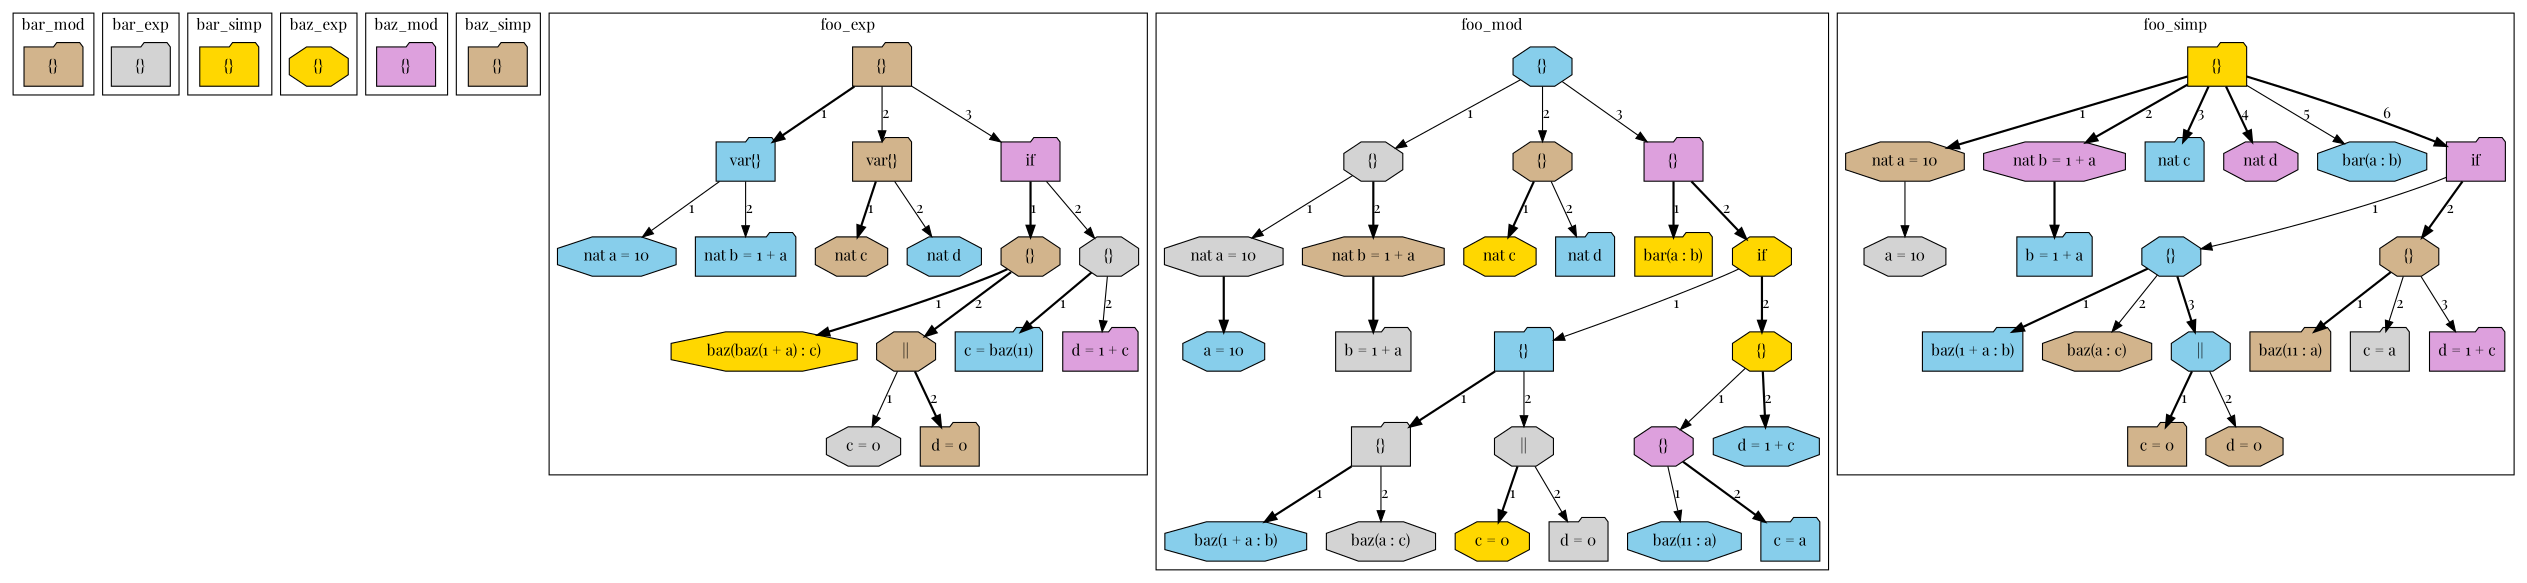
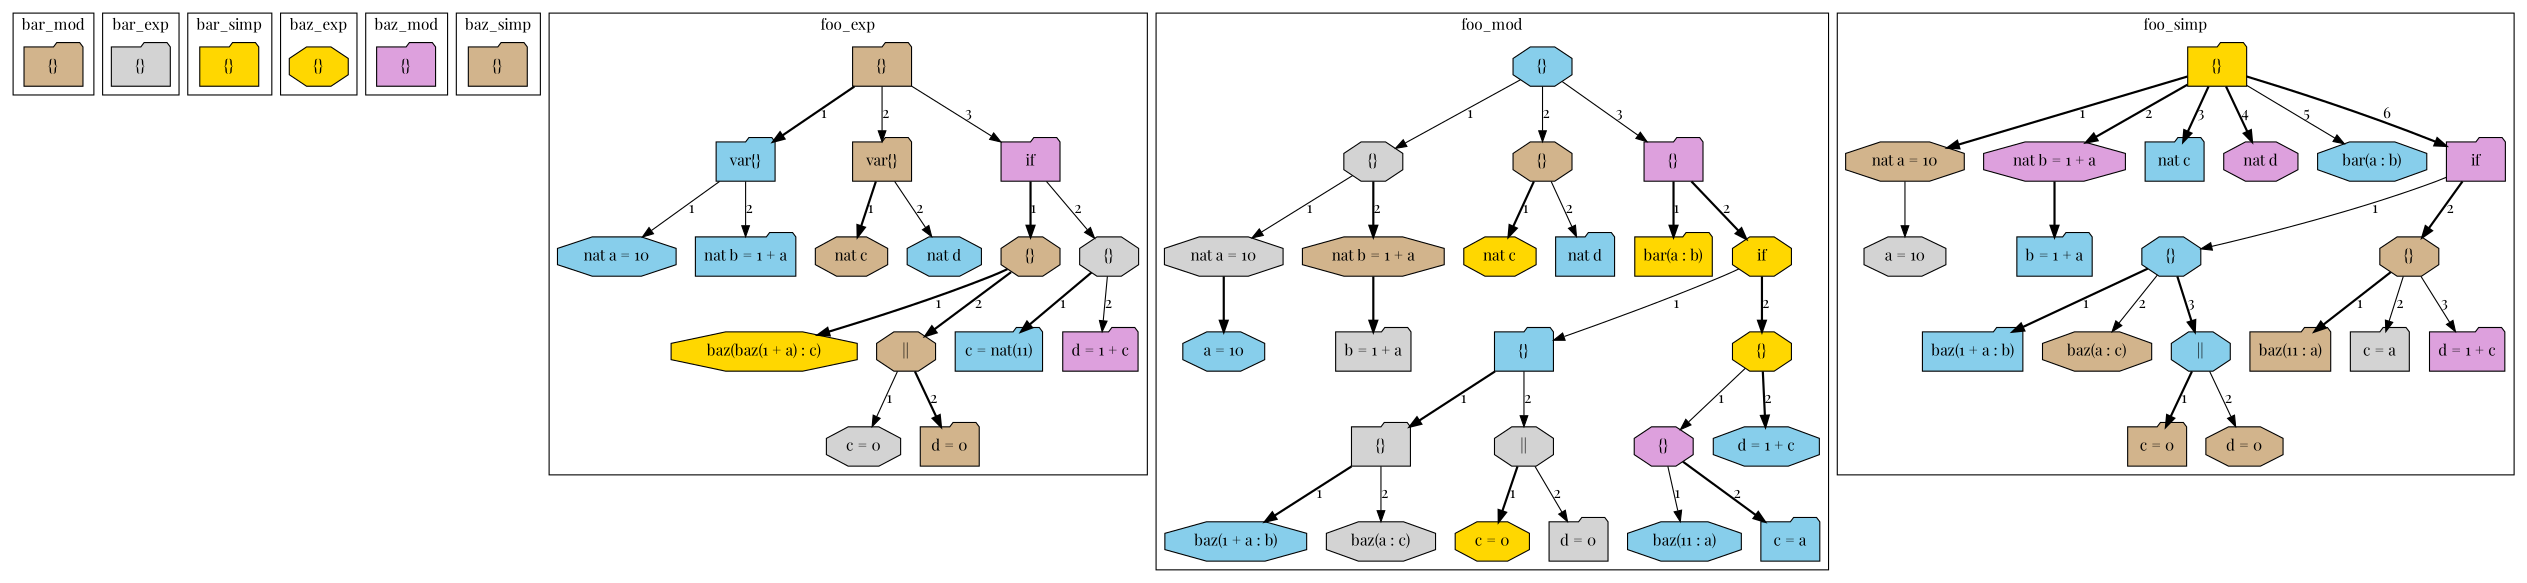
node "c = baz(11)": label "c = baz(11)" -> "c = nat(11)"
